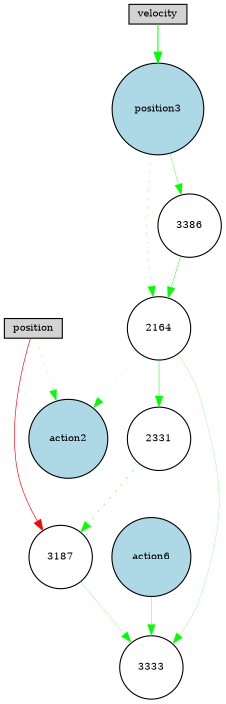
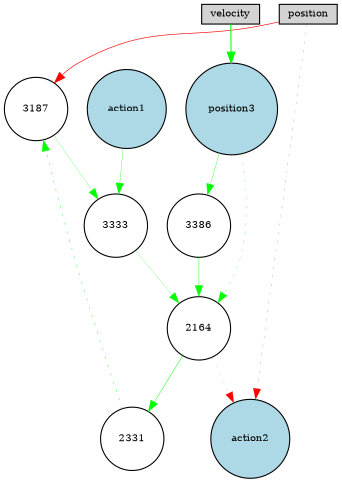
edge "position" -> "action2": color green -> red
edge "2164" -> "action2": color green -> red
edge "2164" -> "3333": reversed
node "action6": label "action6" -> "action1"
